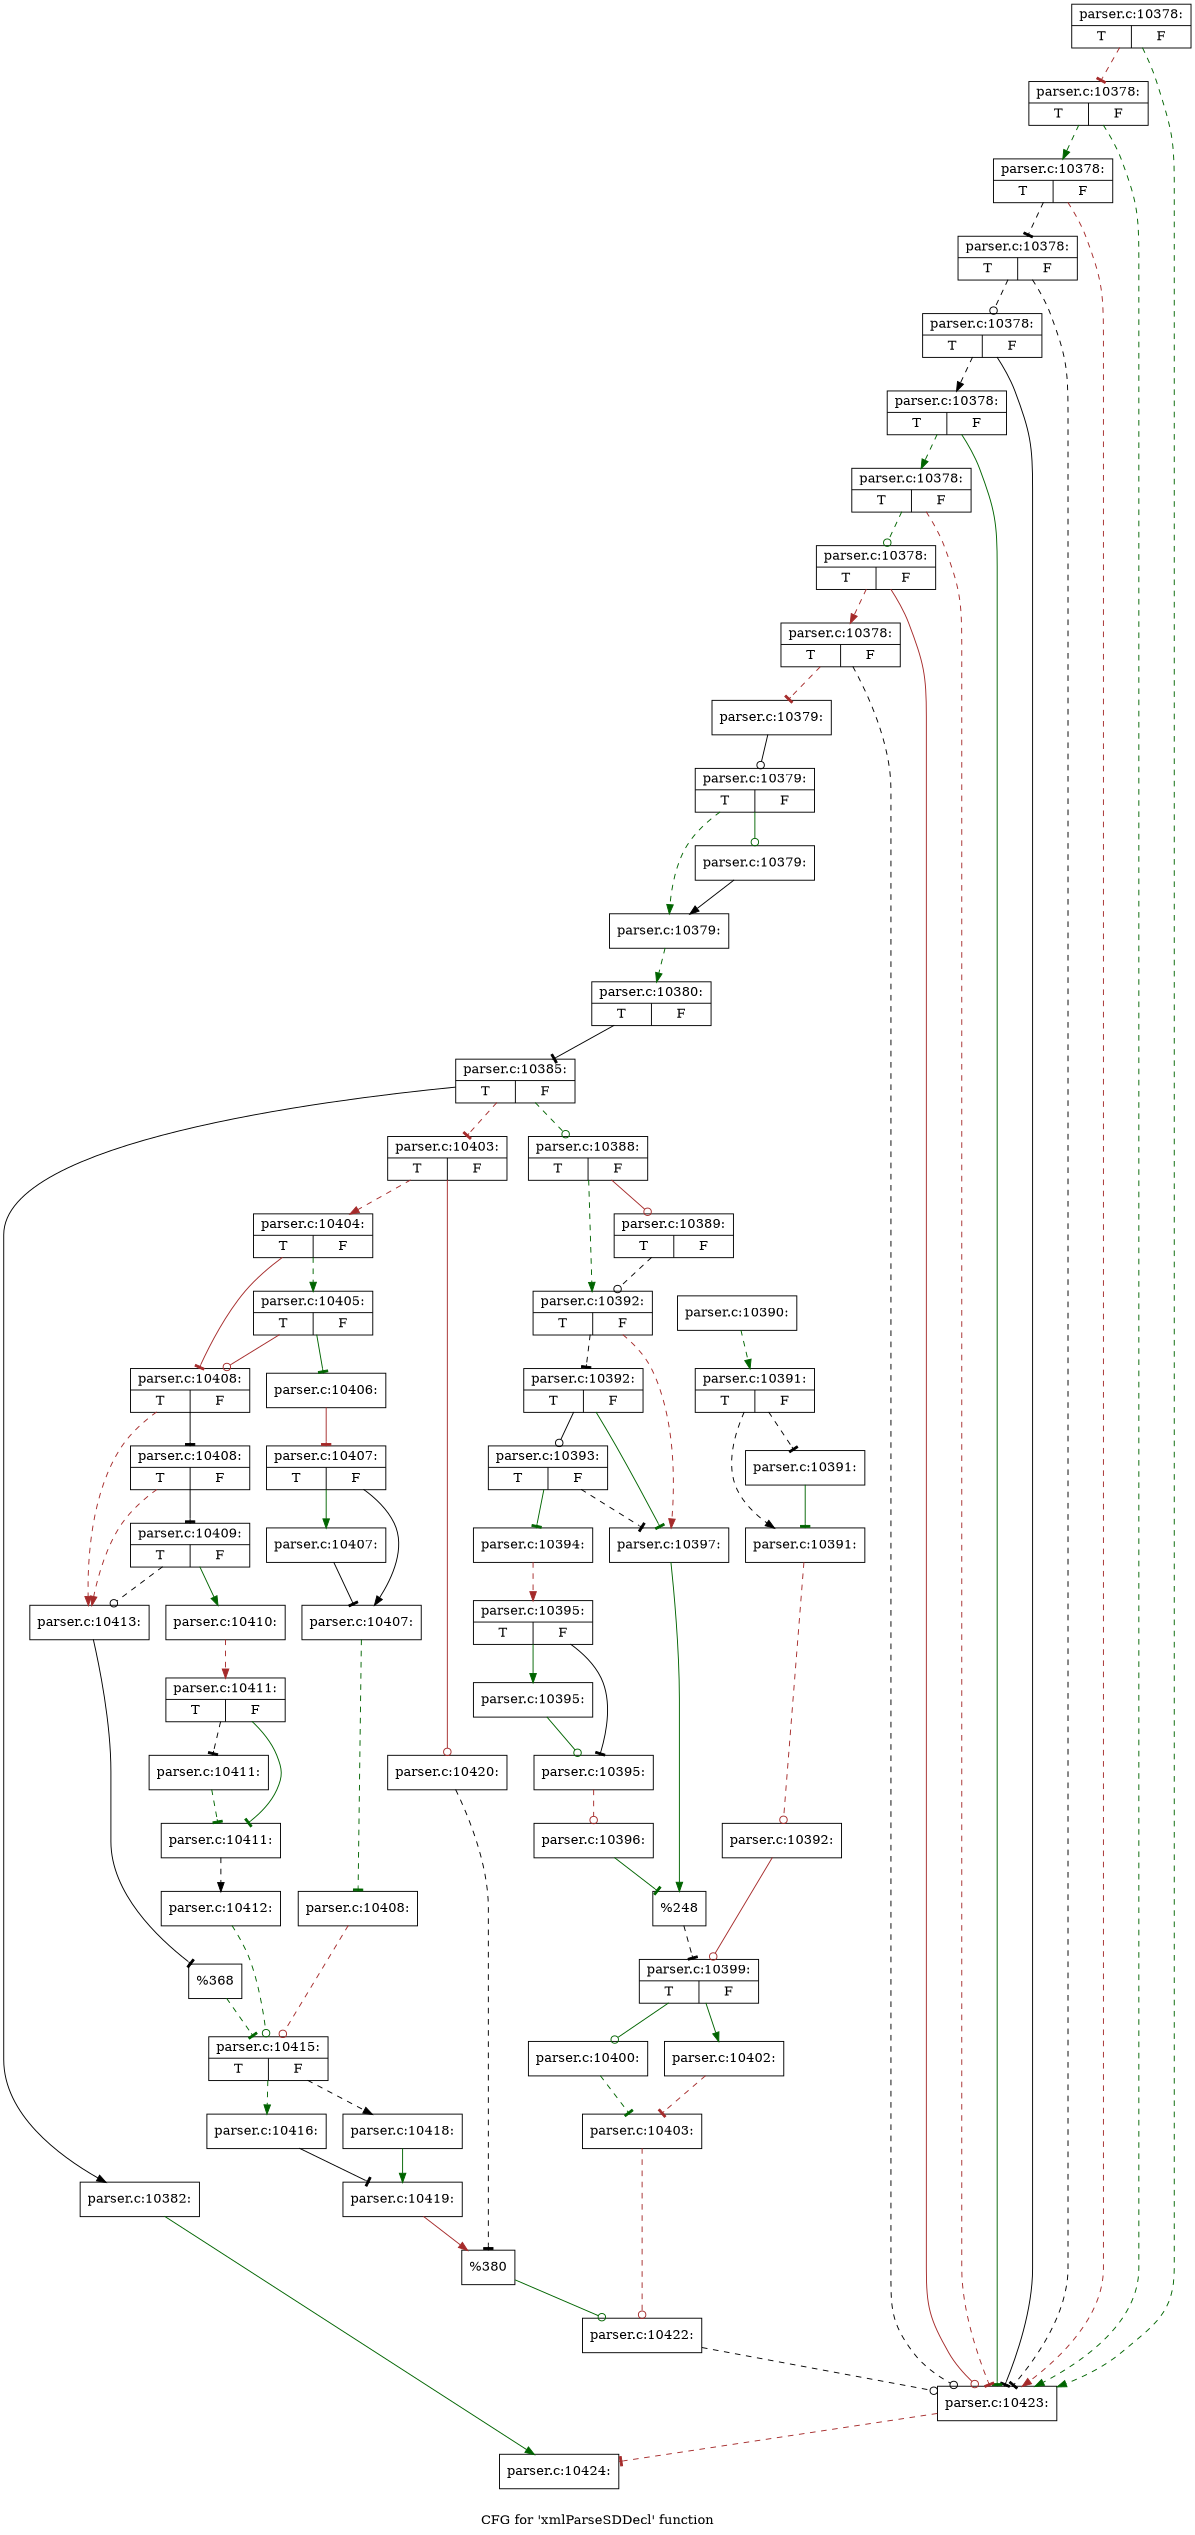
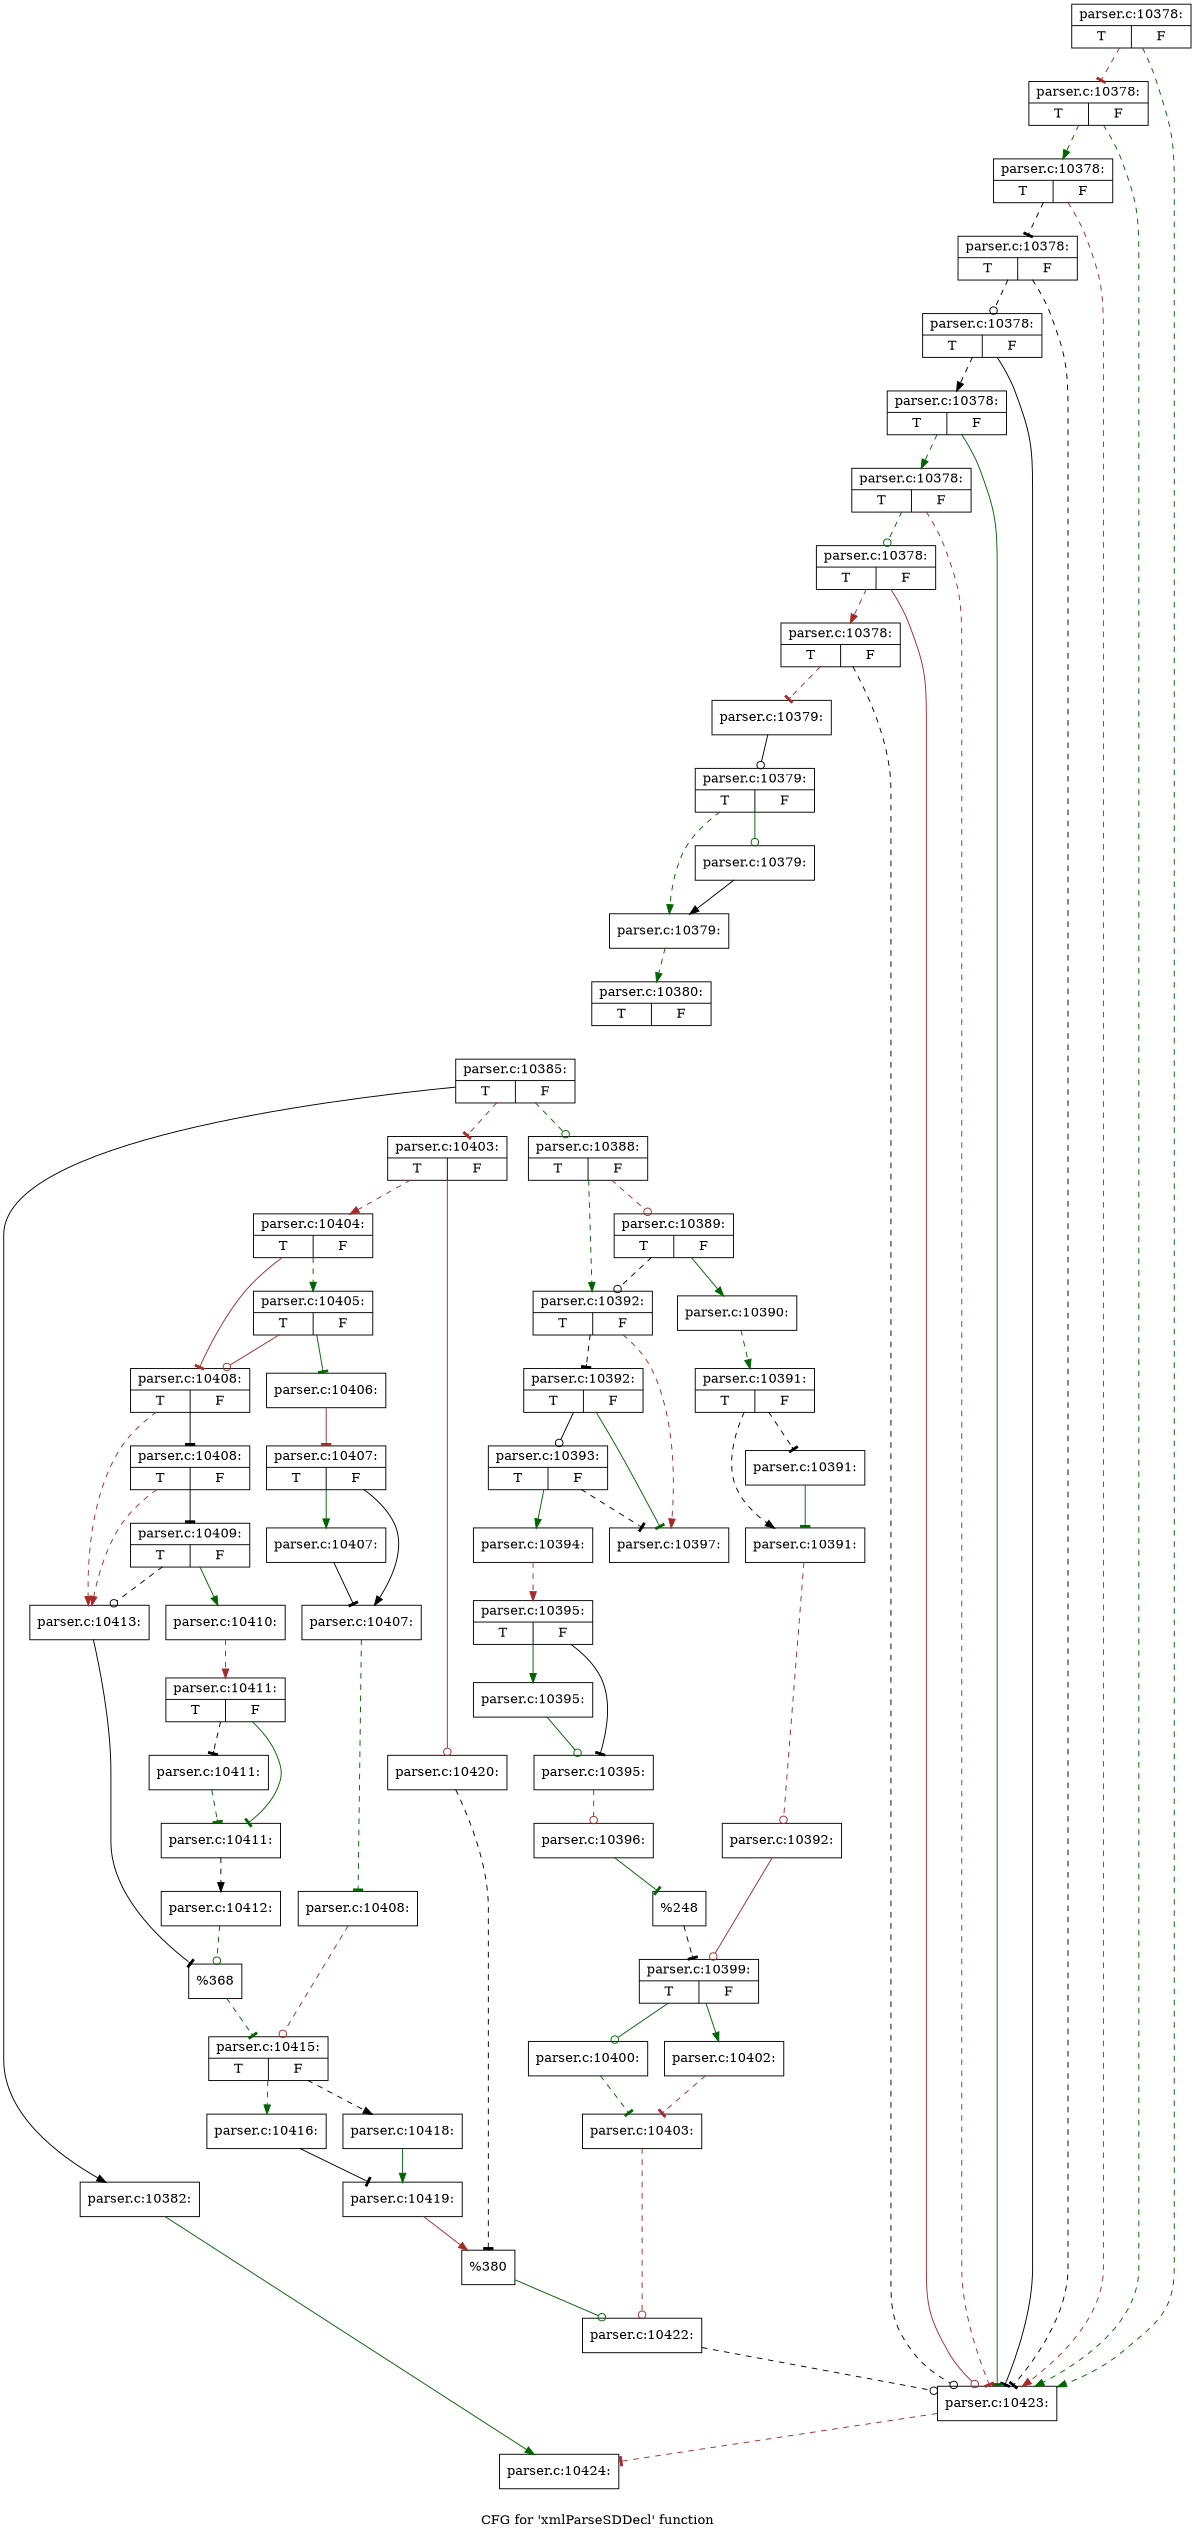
edge "parser.c:10380:" -> "parser.c:10385:": removed
edge "parser.c:10388:" -> "parser.c:10389:": style solid -> dashed
edge "parser.c:10389:" -> "parser.c:10390:": added
edge "parser.c:10393:" -> "parser.c:10394:": arrowhead tee -> normal
edge "parser.c:10397:" -> "%248": removed
edge "parser.c:10412:" -> "parser.c:10415:": now "parser.c:10412:" -> "%368"
